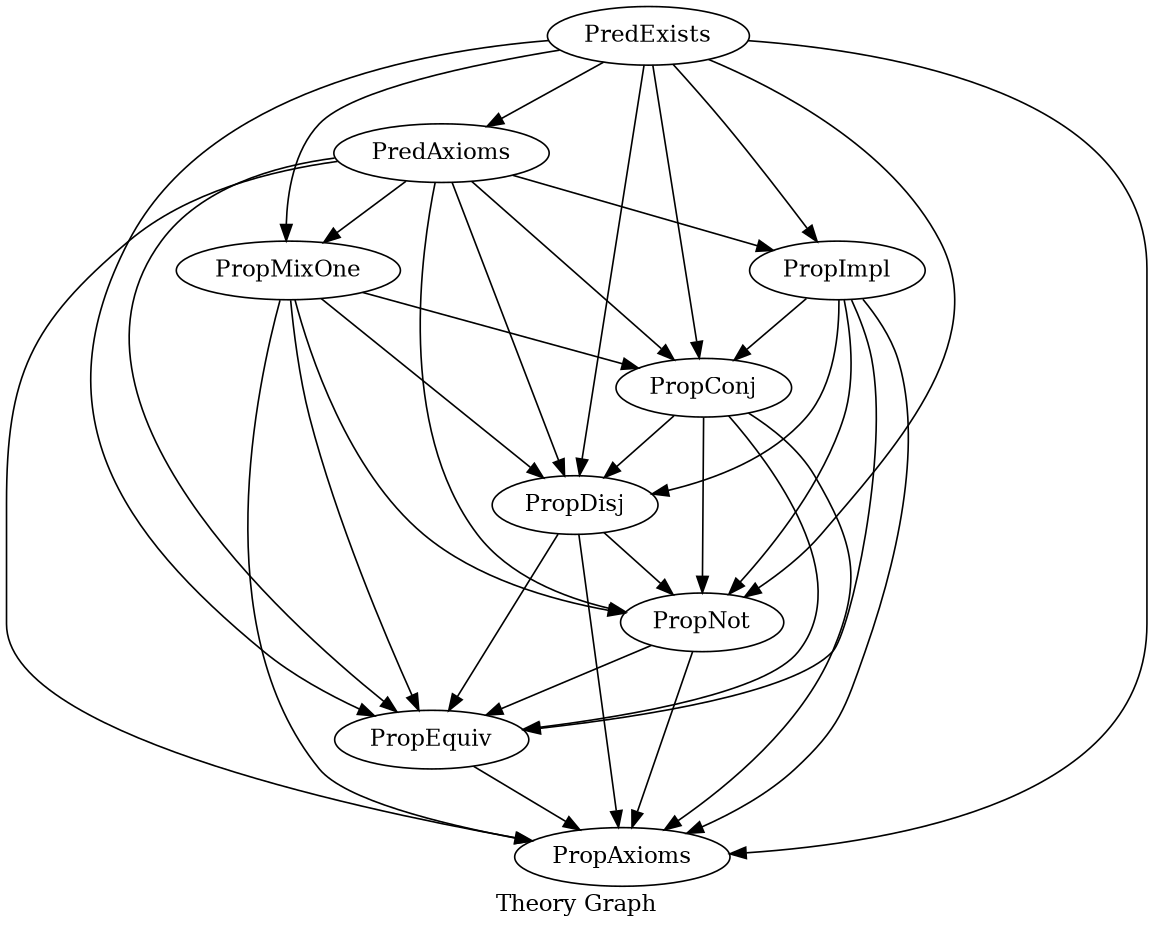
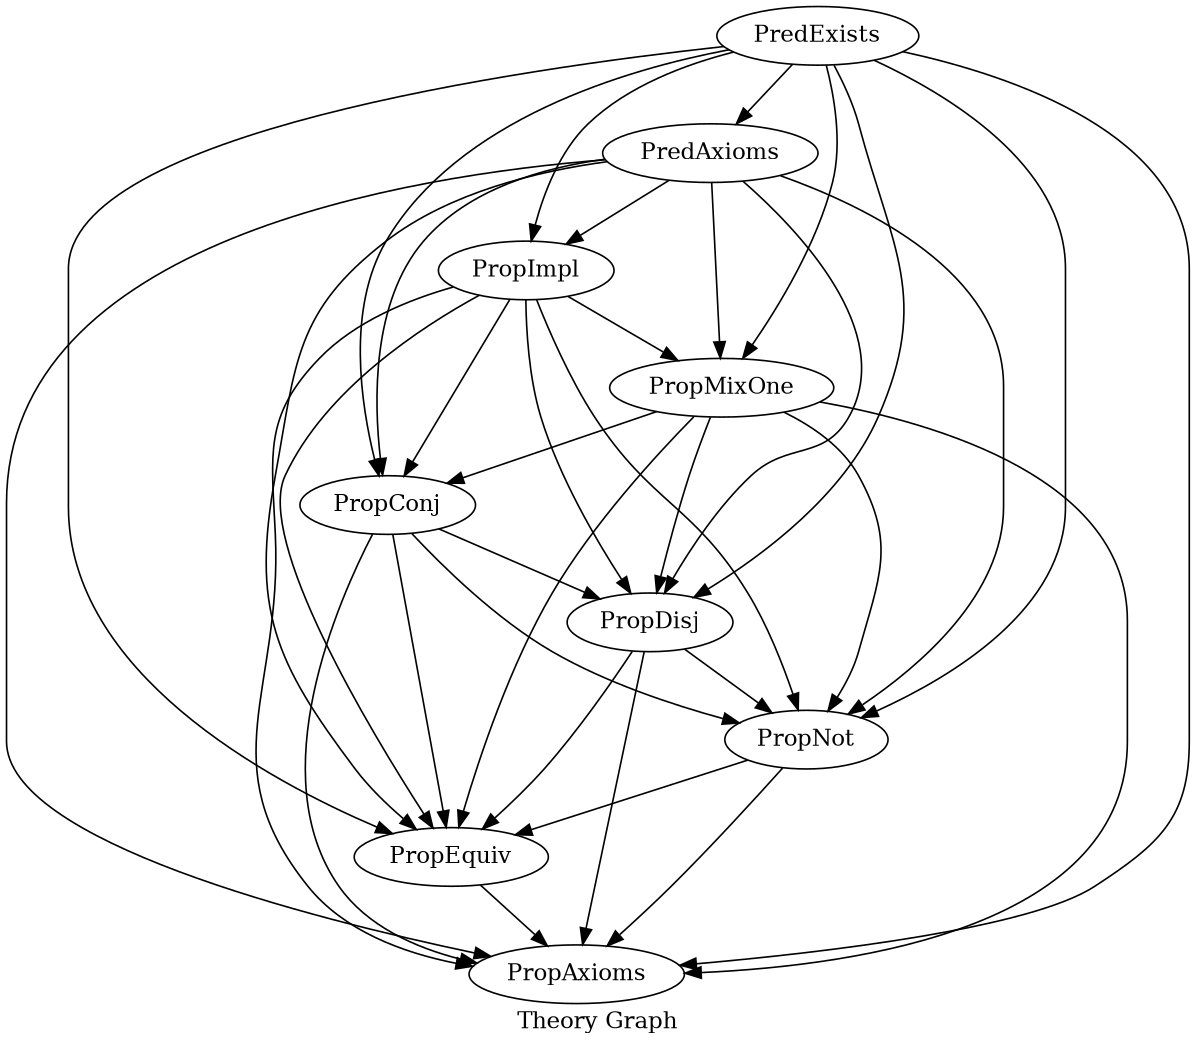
edge "PropImpl" -> "PropMixOne": added
